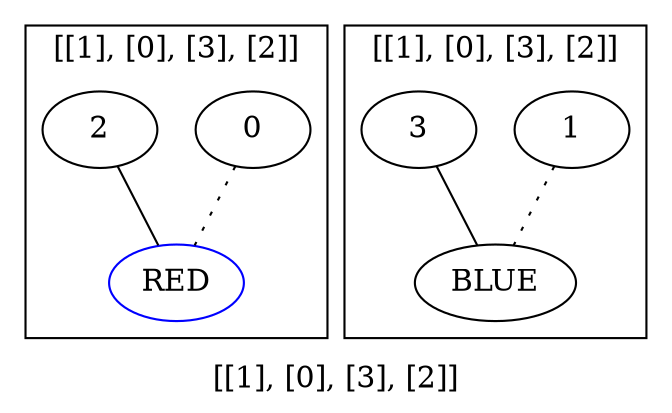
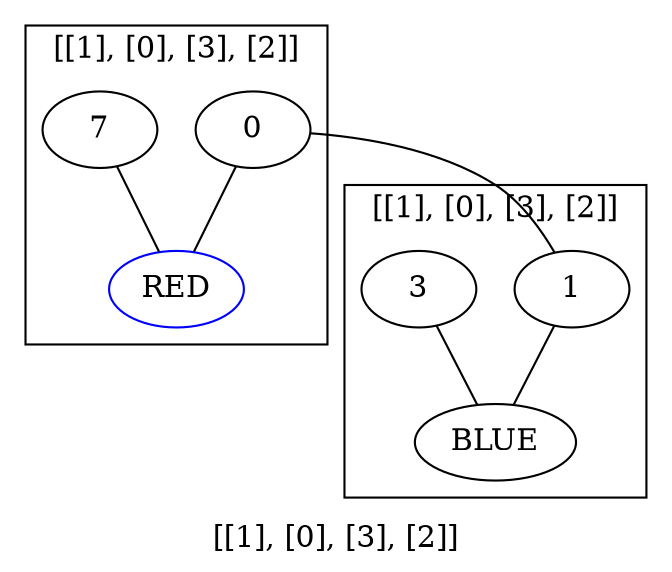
node "2": label "2" -> "7"
edge "0" -- "1": added
edge "0" -- "RED": style dotted -> solid
edge "1" -- "BLUE": style dotted -> solid
